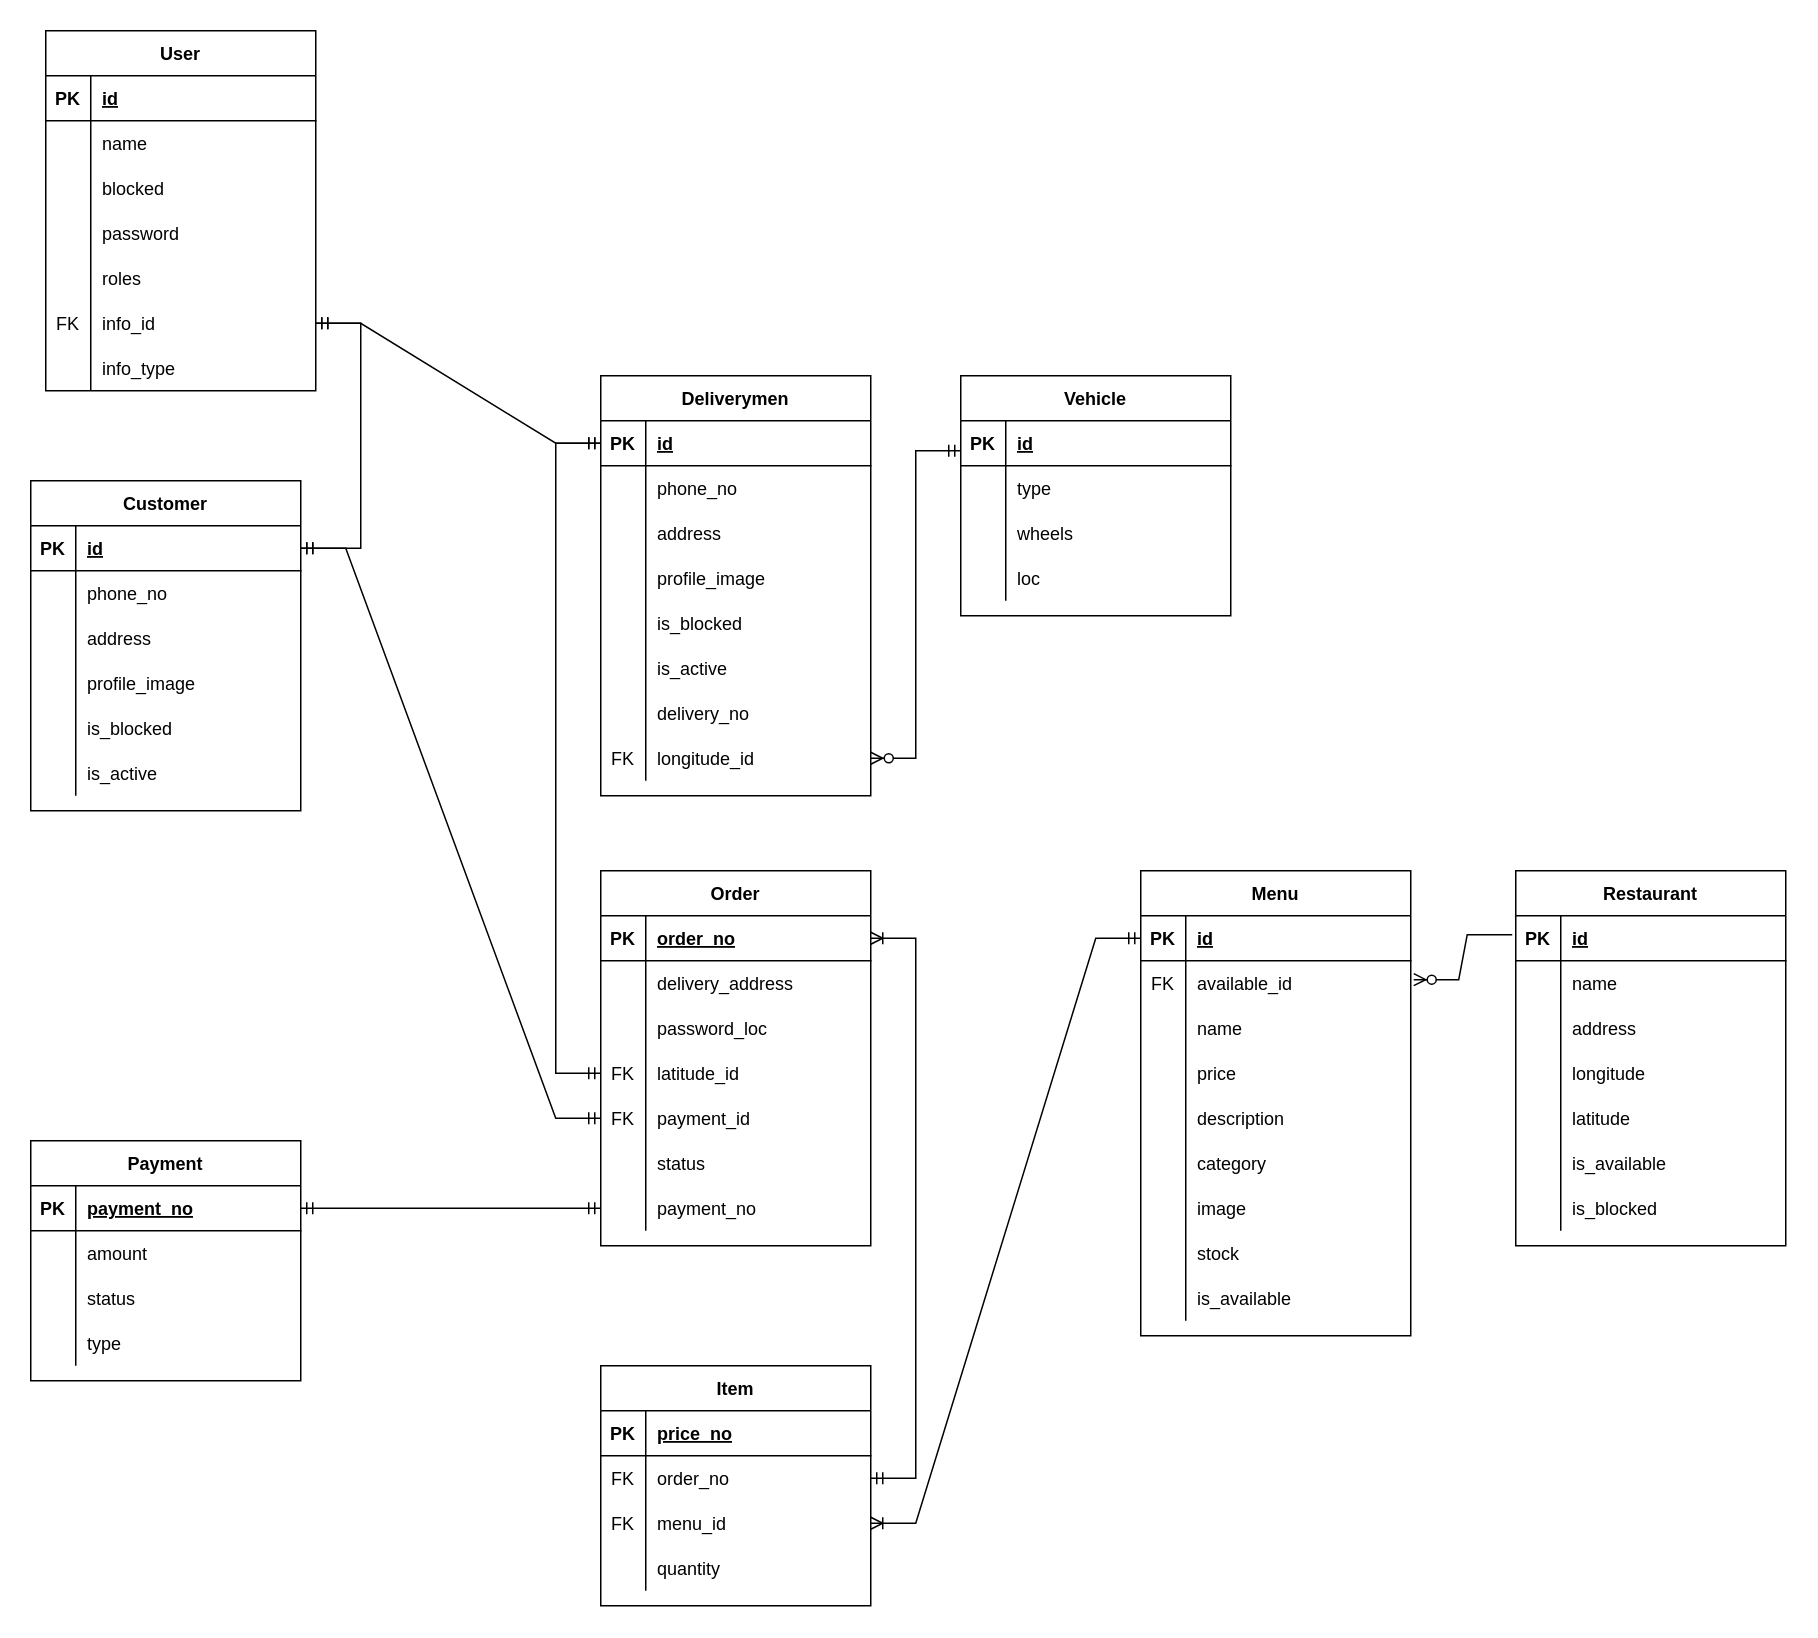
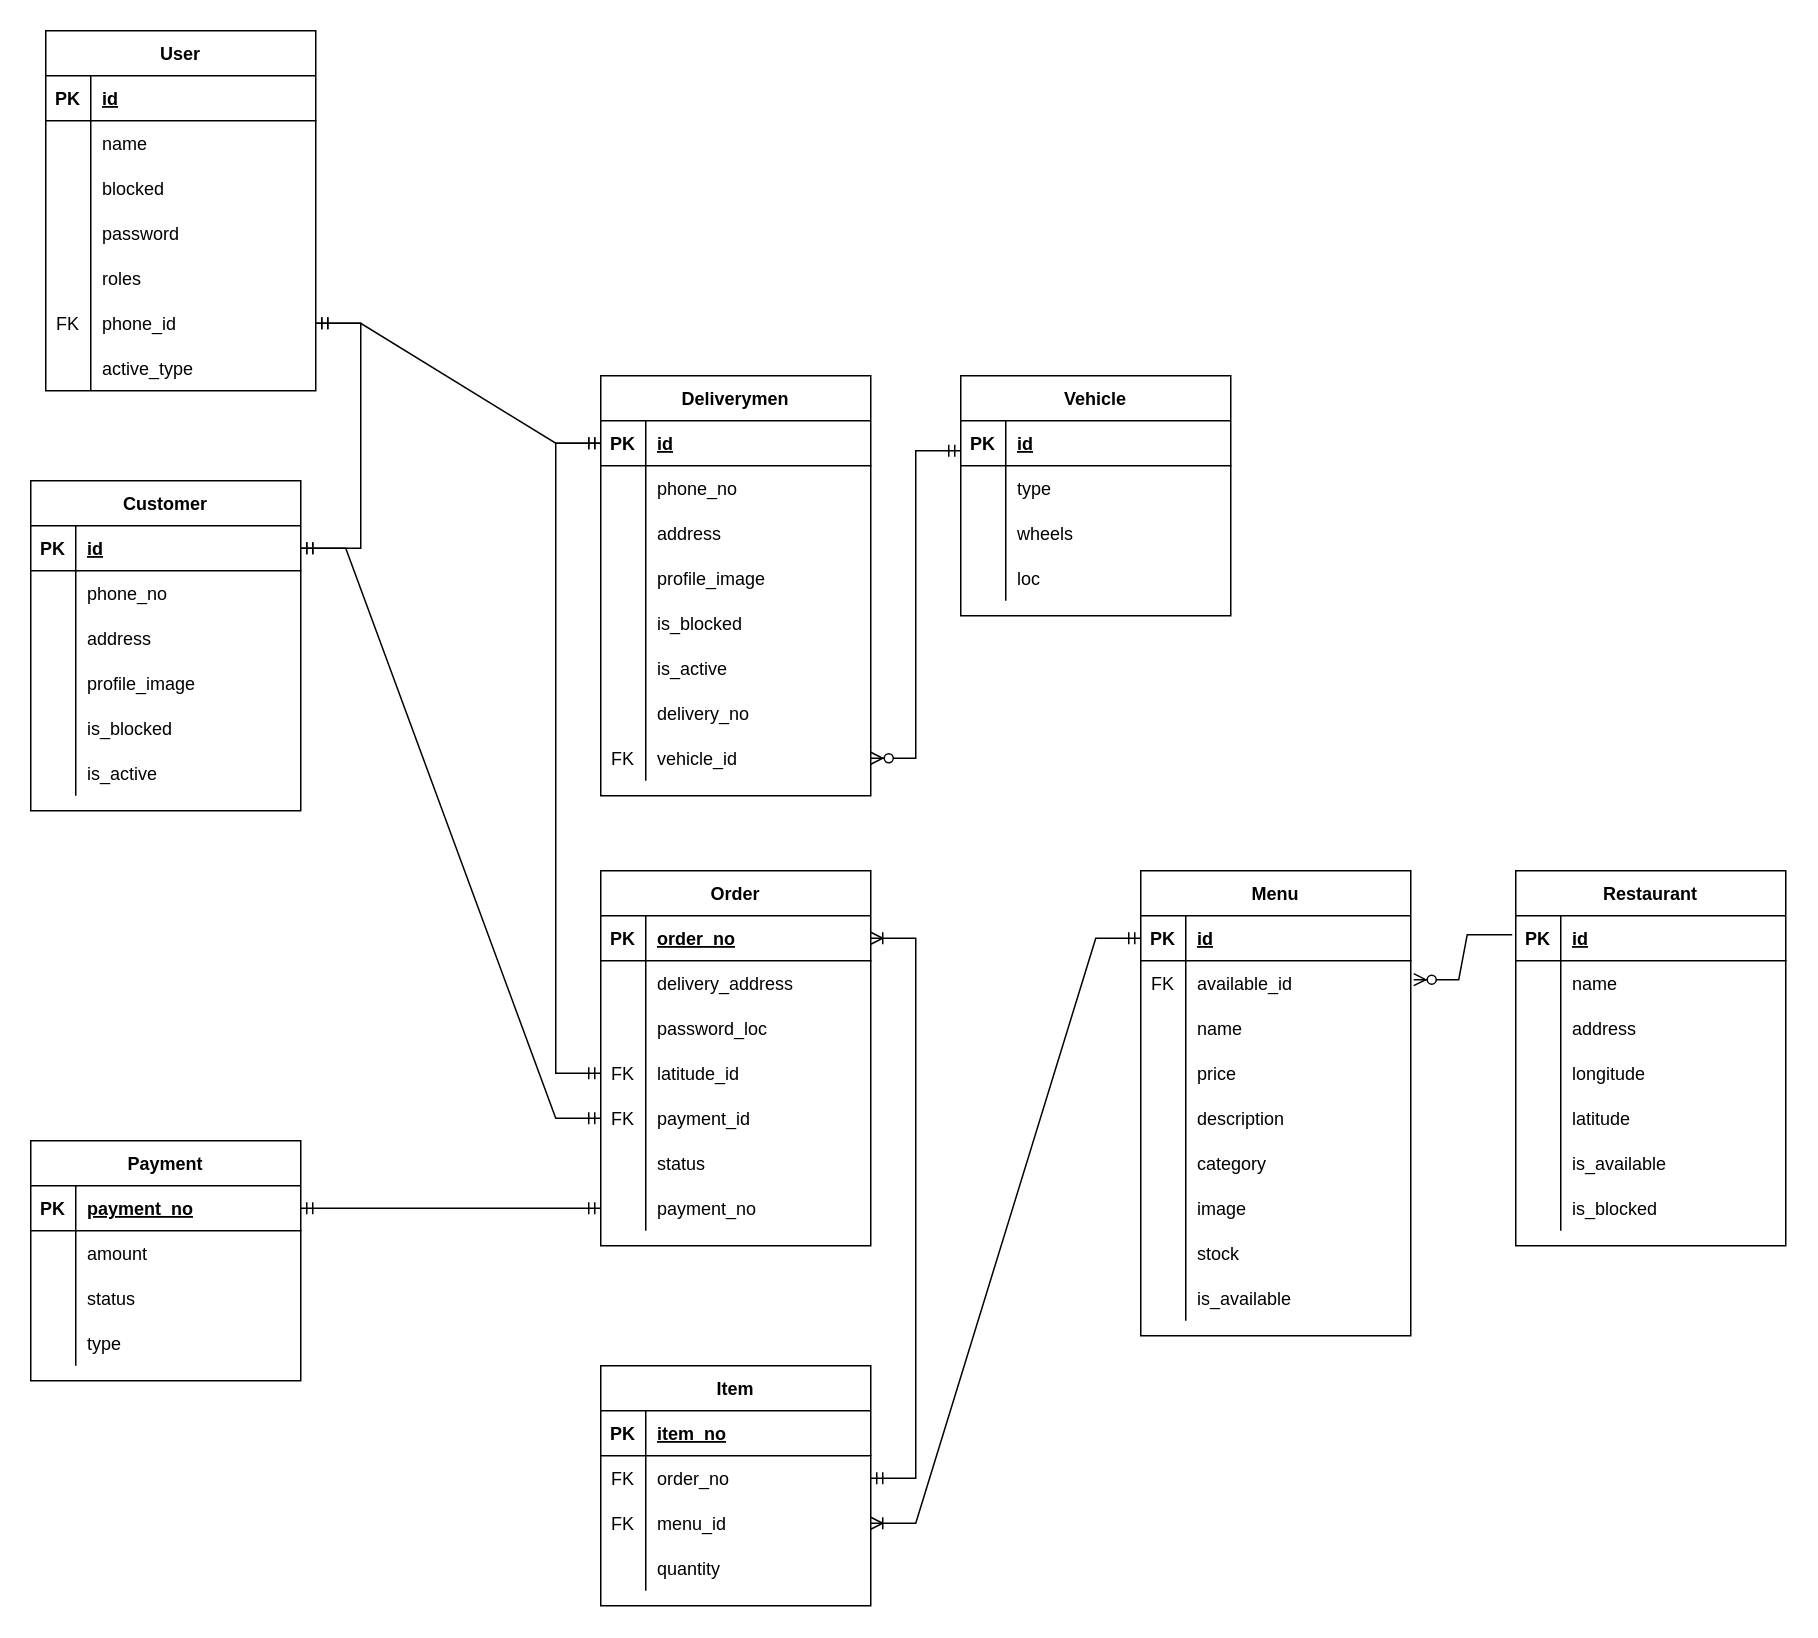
node "info_id": label "info_id" -> "phone_id"
node "info_type": label "info_type" -> "active_type"
node "longitude_id": label "longitude_id" -> "vehicle_id"
node "price_no": label "price_no" -> "item_no"
